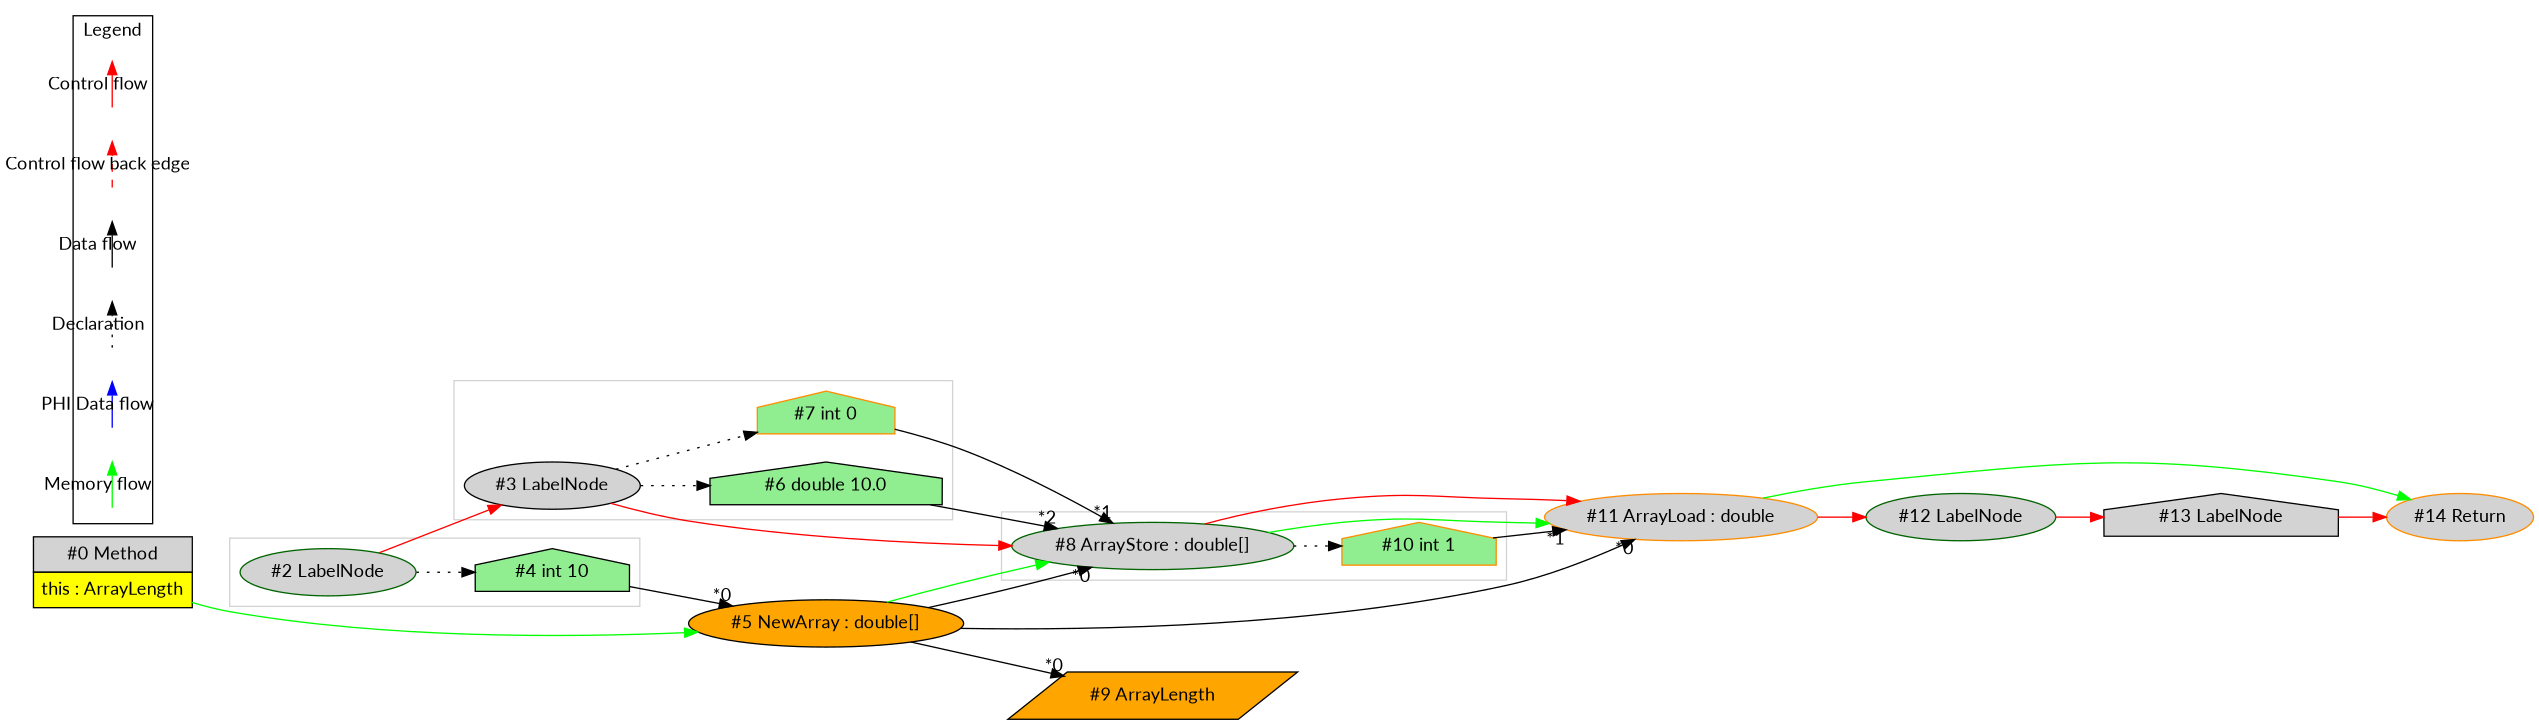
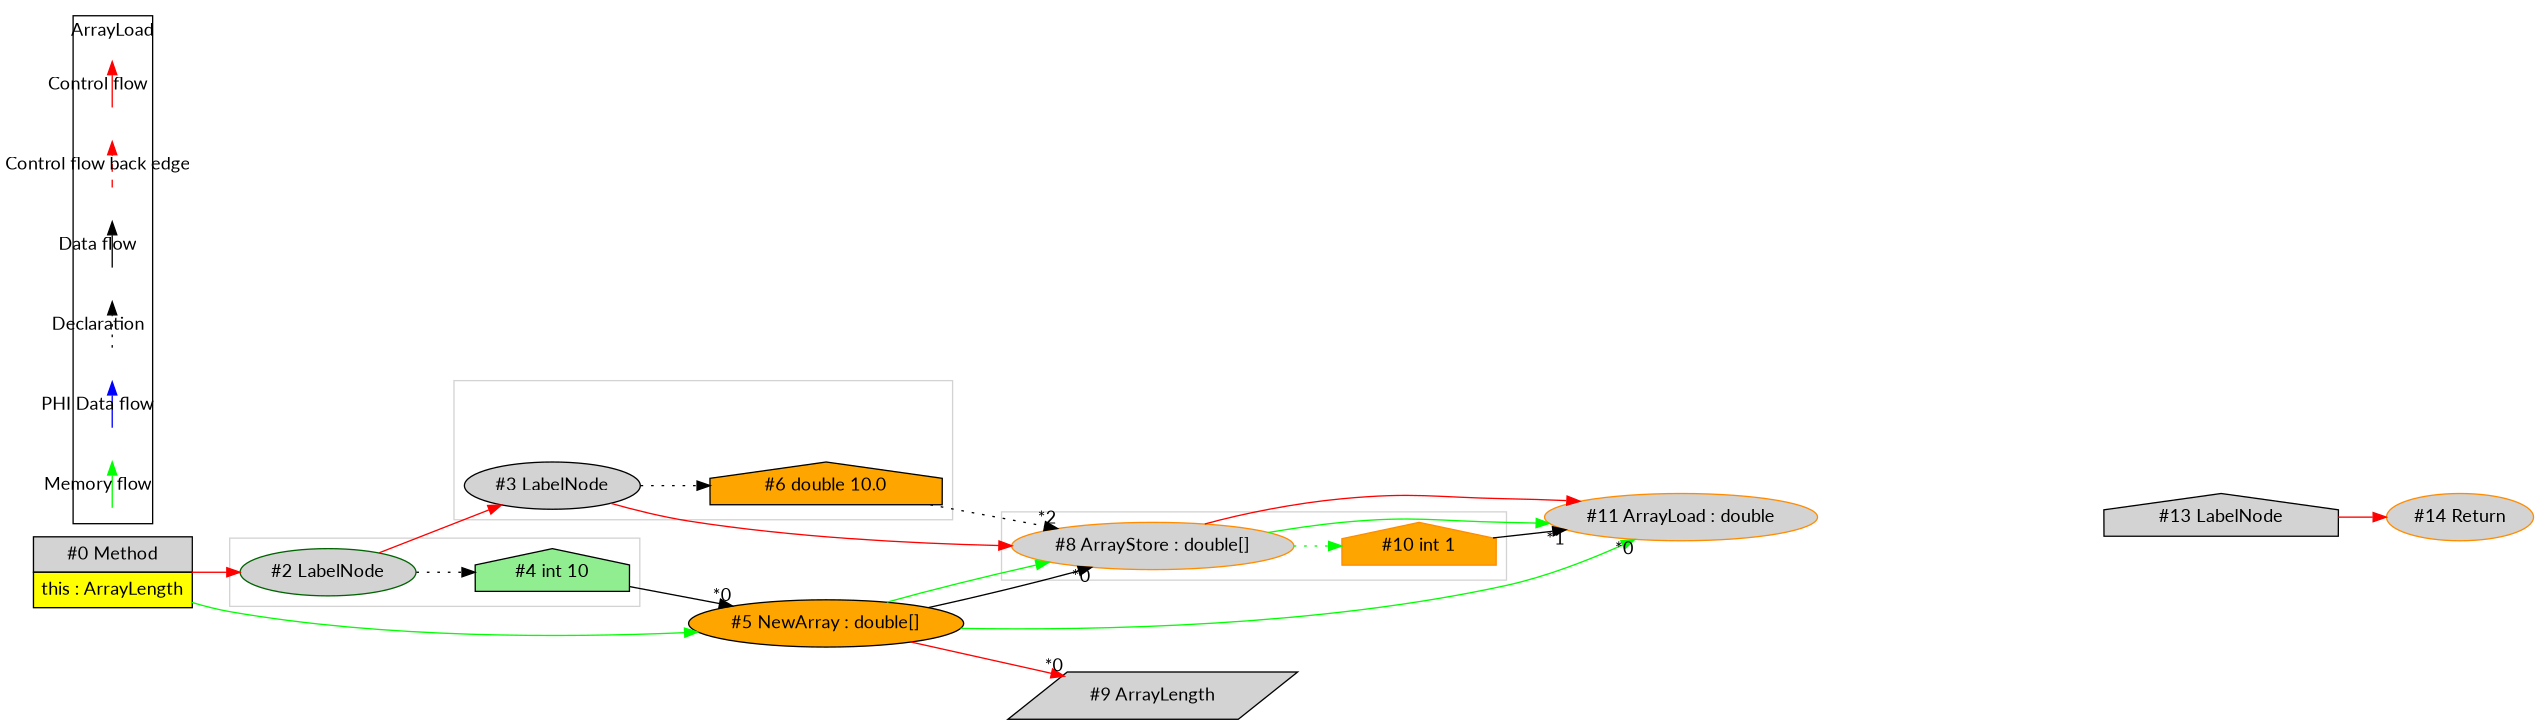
cluster "Legend": label "Legend" -> "ArrayLoad"
node "#7 int 0": removed
edge "#11 ArrayLoad : double" -> "#14 Return": removed
node "#6 double 10.0": fillcolor lightgreen -> orange
edge "#6 double 10.0" -> "#8 ArrayStore : double[]": style solid -> dotted
node "#12 LabelNode": removed
node "#8 ArrayStore : double[]": color darkgreen -> darkorange
edge "#8 ArrayStore : double[]" -> "#10 int 1": color black -> green
node "#10 int 1": fillcolor lightgreen -> orange
edge "#0 Method" -> "#2 LabelNode": added
edge "#5 NewArray : double[]" -> "#11 ArrayLoad : double": color black -> green
edge "#5 NewArray : double[]" -> "#9 ArrayLength": color black -> red
node "#9 ArrayLength": fillcolor orange -> lightgrey
